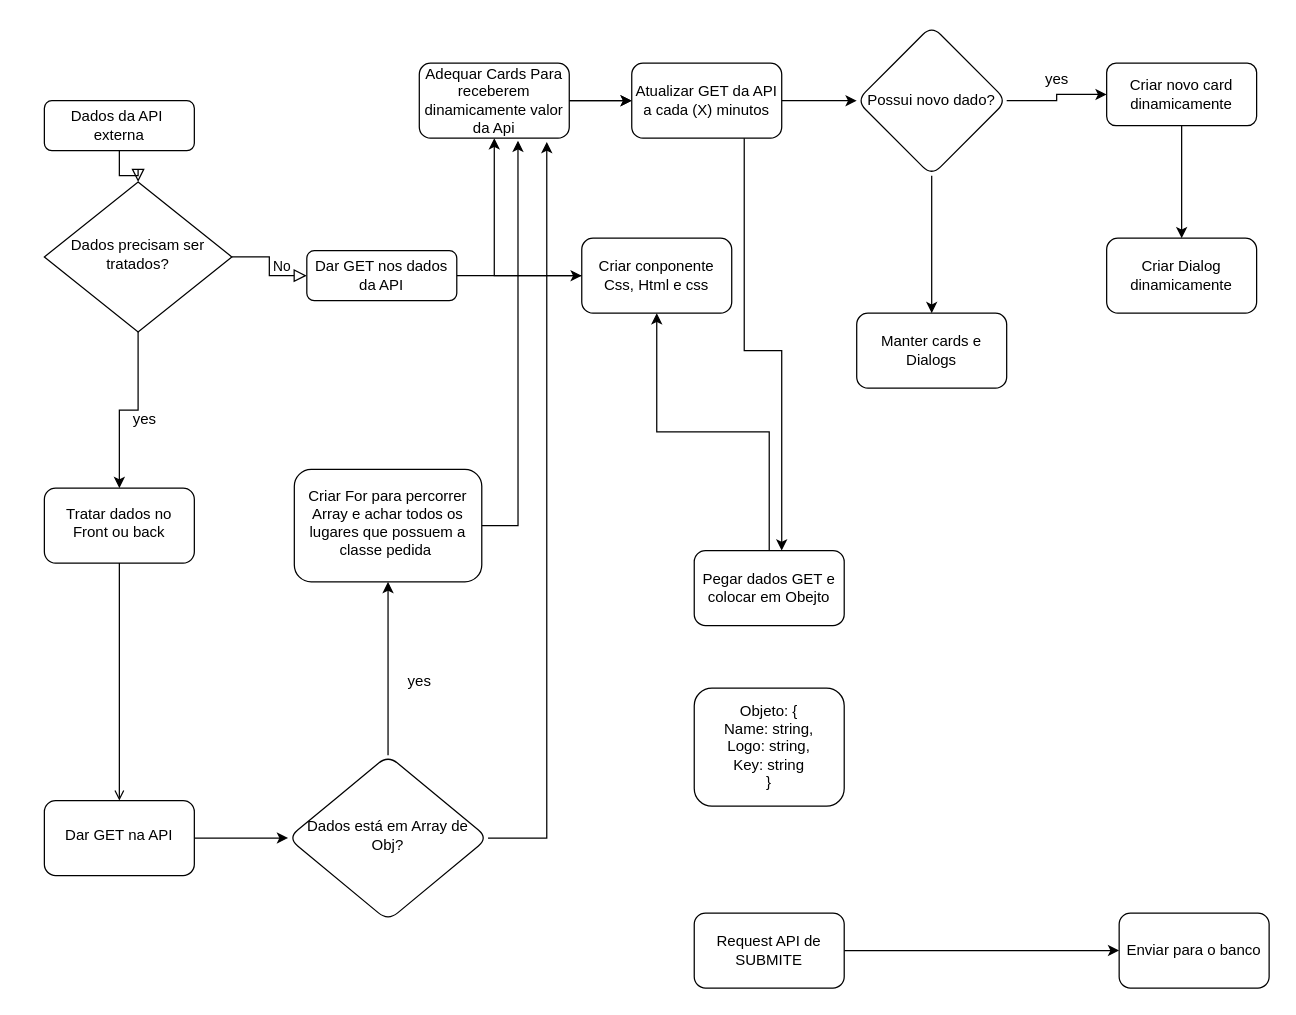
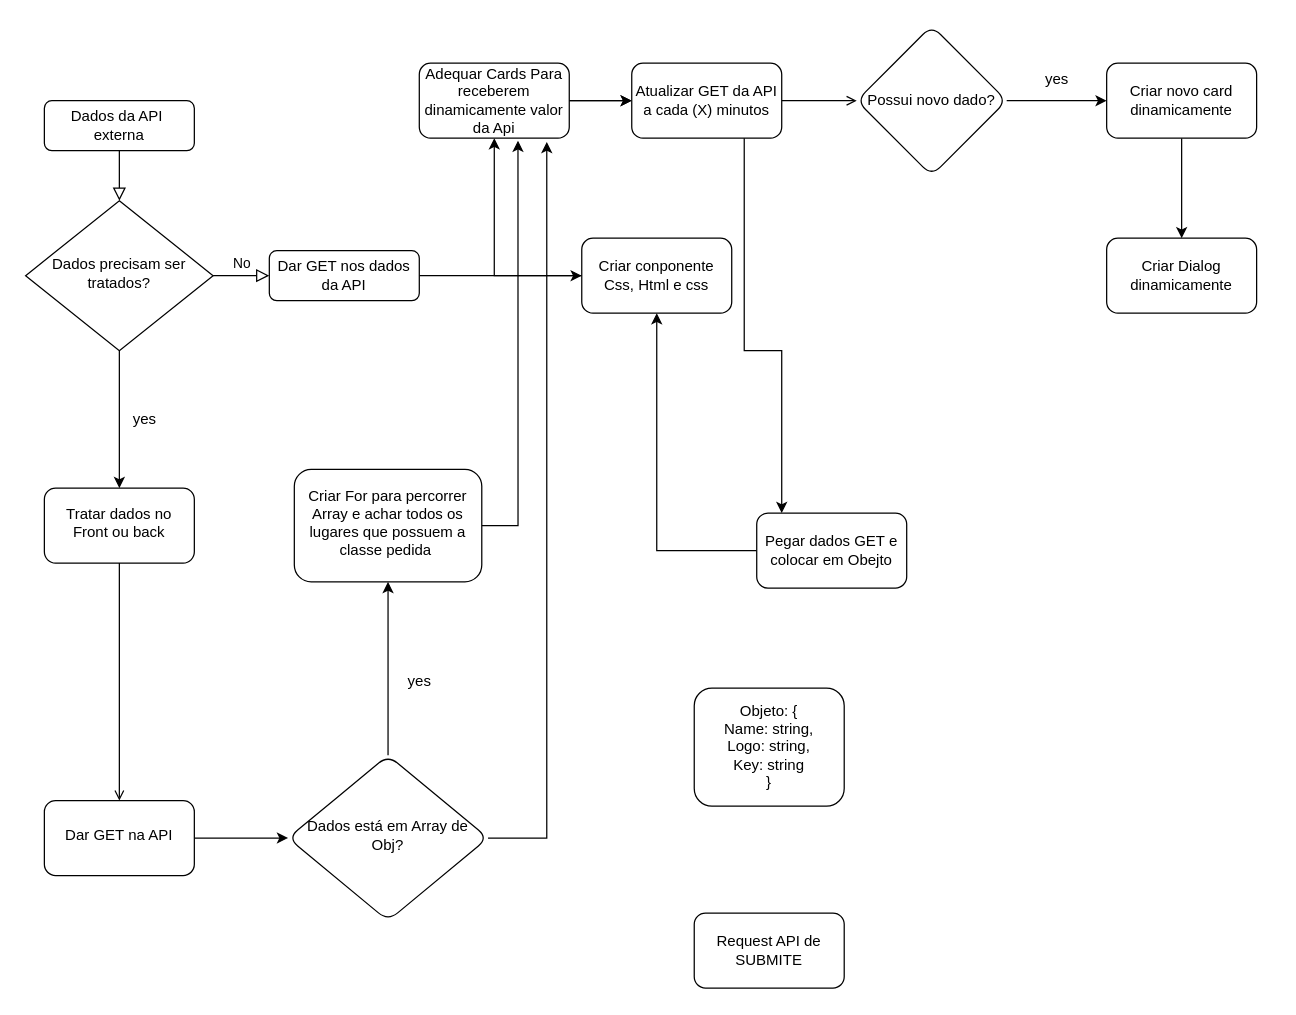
node "Criar novo card dinamicamente": size 150x63 -> 150x75
edge "Atualizar GET da API a cada (X) minutos" -> "Possui novo dado?": arrowhead classic -> open
edge "Possui novo dado?" -> "Manter cards e Dialogs": removed
node "Dados precisam ser tratados?": moved (138, 257) -> (119, 276)
node "Dar GET nos dados da API": moved (382, 276) -> (344, 276)
node "Manter cards e Dialogs": removed
node "Pegar dados GET e colocar em Obejto": moved (769, 588) -> (832, 551)
edge "Request API de SUBMITE" -> "Enviar para o banco": removed
node "Enviar para o banco": removed
